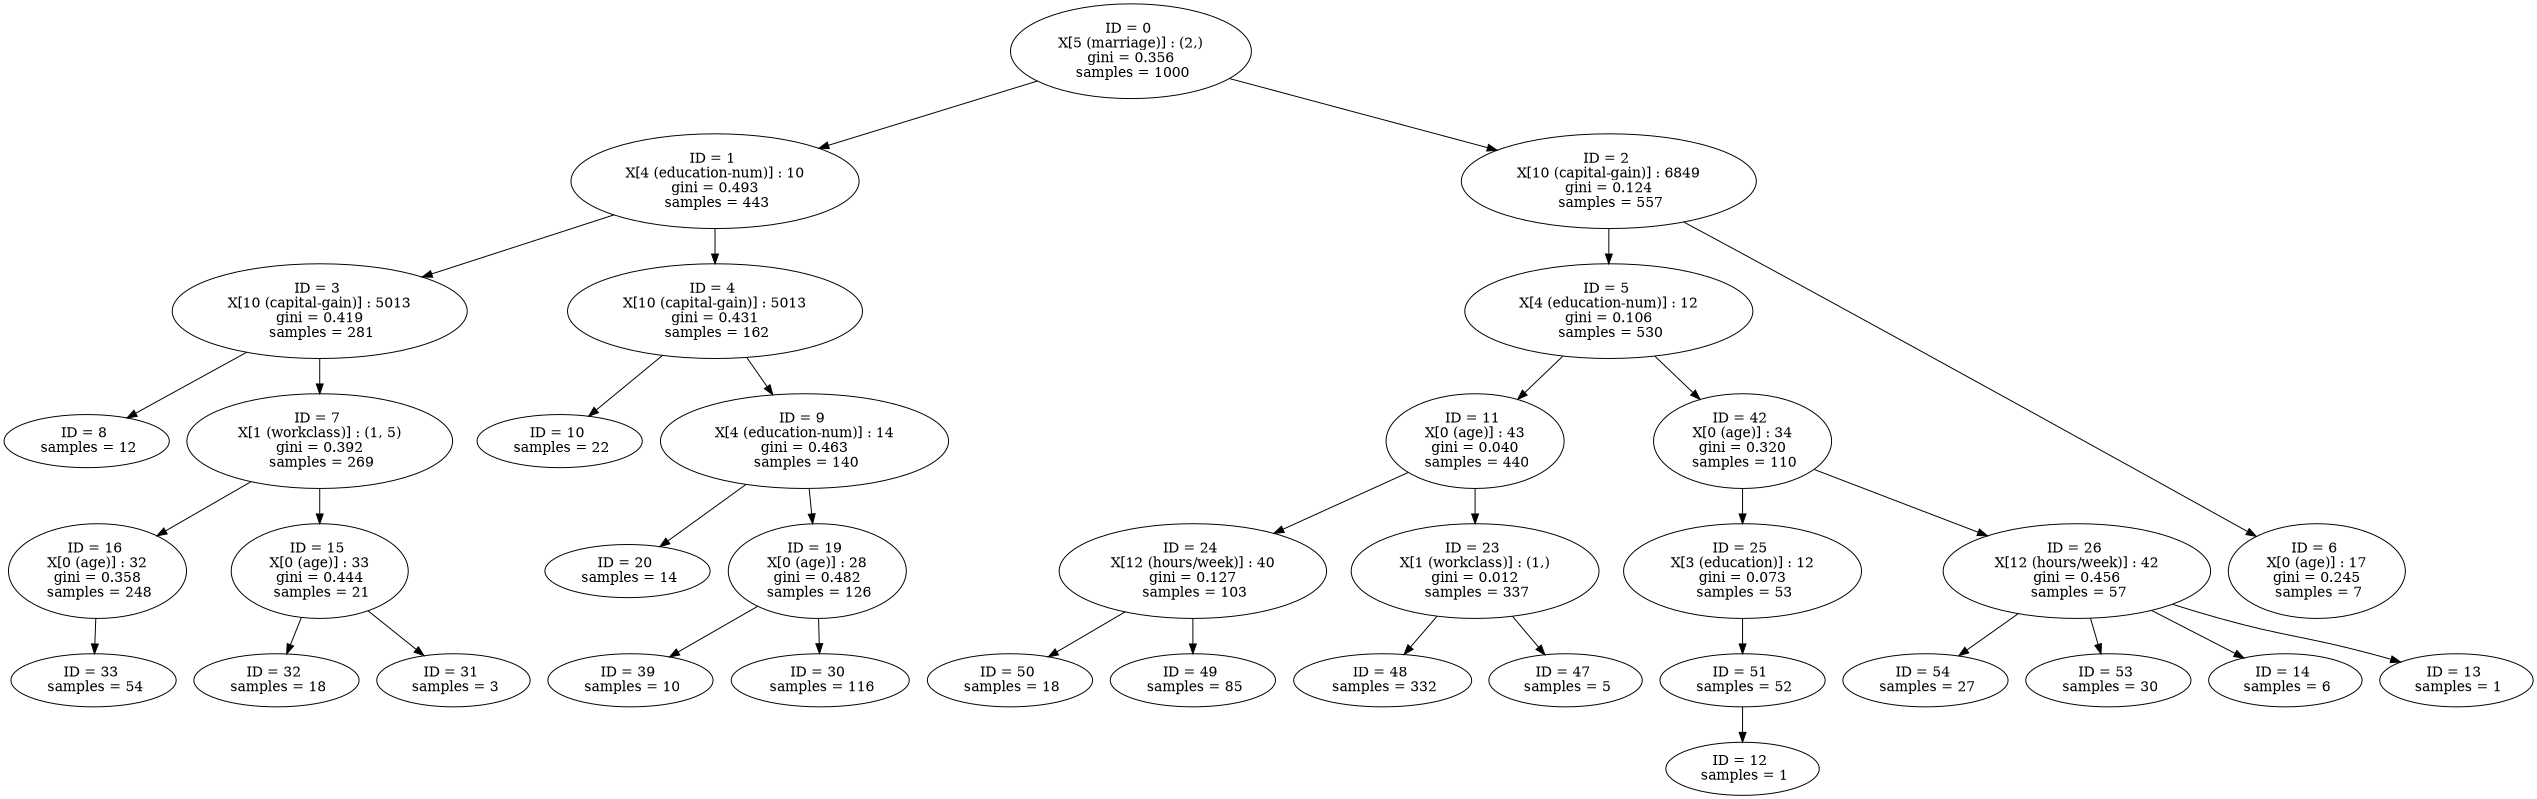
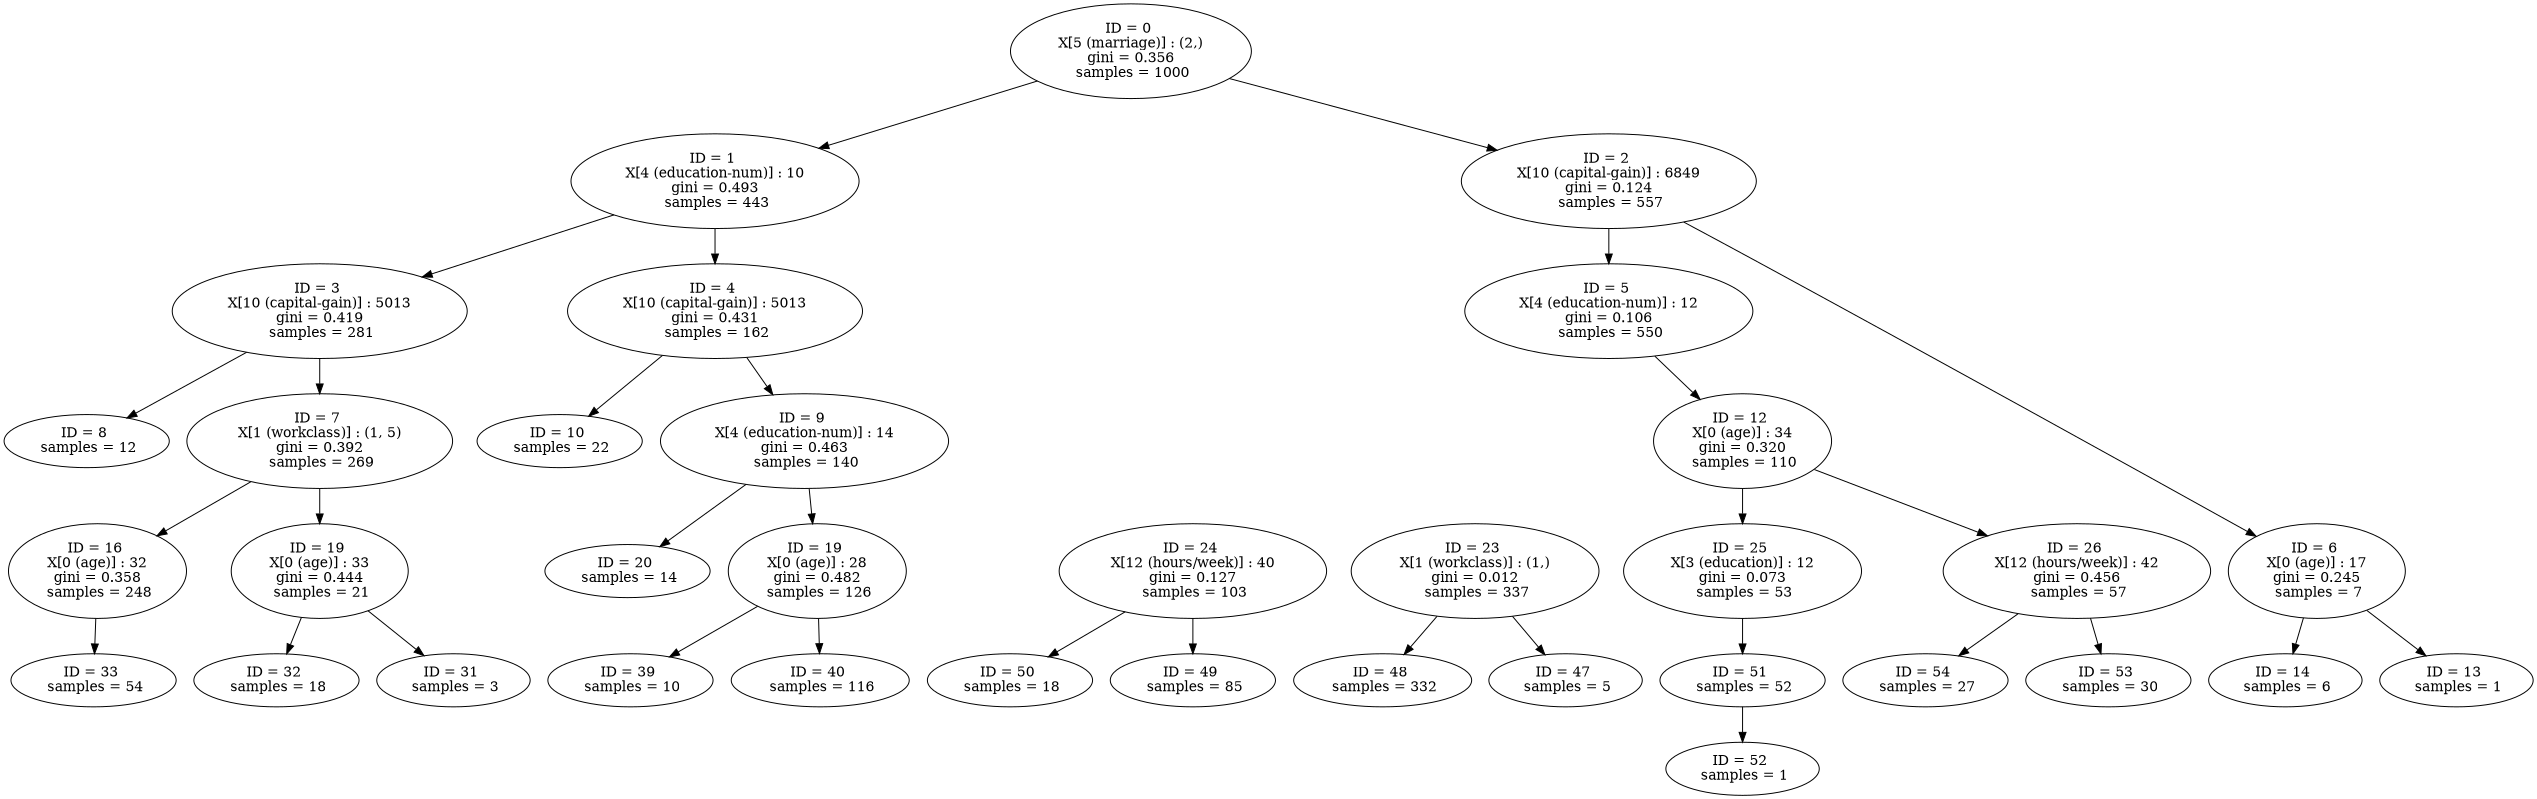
node "ID = 5 X[4 (education-num)] : 12 gini = 0.106 samples = 530": label "ID = 5 X[4 (education-num)] : 12 gini = 0.106 samples = 530" -> "ID = 5 X[4 (education-num)] : 12 gini = 0.106 samples = 550"
node "ID = 11 X[0 (age)] : 43 gini = 0.040 samples = 440": removed
node "ID = 42 X[0 (age)] : 34 gini = 0.320 samples = 110": label "ID = 42 X[0 (age)] : 34 gini = 0.320 samples = 110" -> "ID = 12 X[0 (age)] : 34 gini = 0.320 samples = 110"
node "ID = 15 X[0 (age)] : 33 gini = 0.444 samples = 21": label "ID = 15 X[0 (age)] : 33 gini = 0.444 samples = 21" -> "ID = 19 X[0 (age)] : 33 gini = 0.444 samples = 21"
edge "ID = 26 X[12 (hours/week)] : 42 gini = 0.456 samples = 57" -> "ID = 14 samples = 6": now "ID = 6 X[0 (age)] : 17 gini = 0.245 samples = 7" -> "ID = 14 samples = 6"
edge "ID = 26 X[12 (hours/week)] : 42 gini = 0.456 samples = 57" -> "ID = 13 samples = 1": now "ID = 6 X[0 (age)] : 17 gini = 0.245 samples = 7" -> "ID = 13 samples = 1"
node "ID = 30 samples = 116": label "ID = 30 samples = 116" -> "ID = 40 samples = 116"
node "ID = 12 samples = 1": label "ID = 12 samples = 1" -> "ID = 52 samples = 1"
